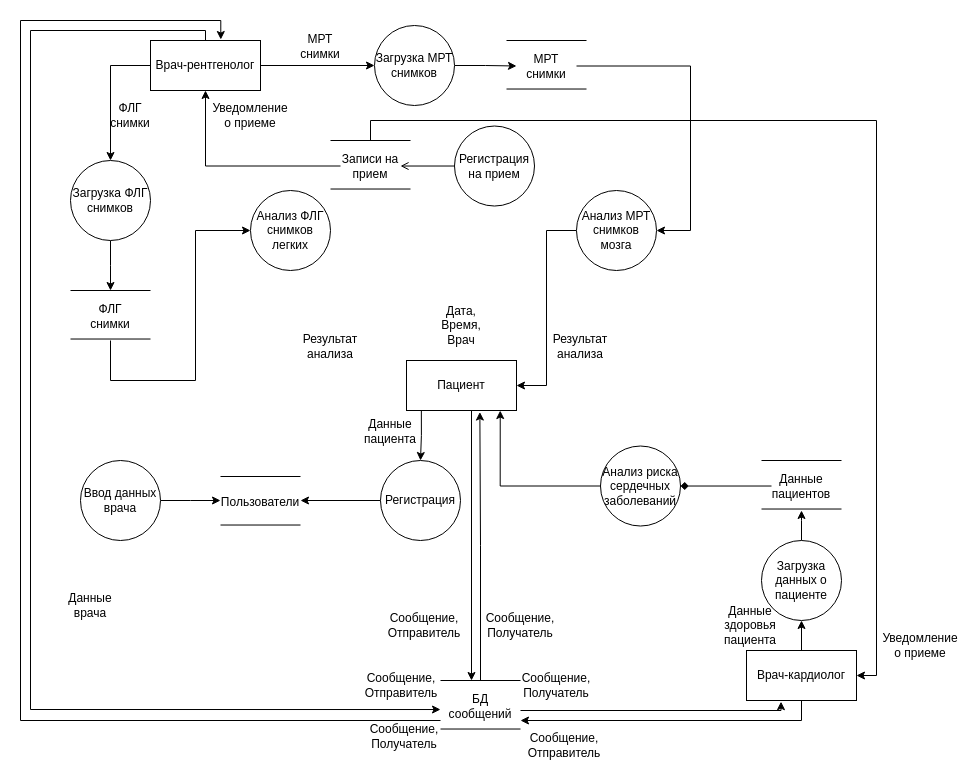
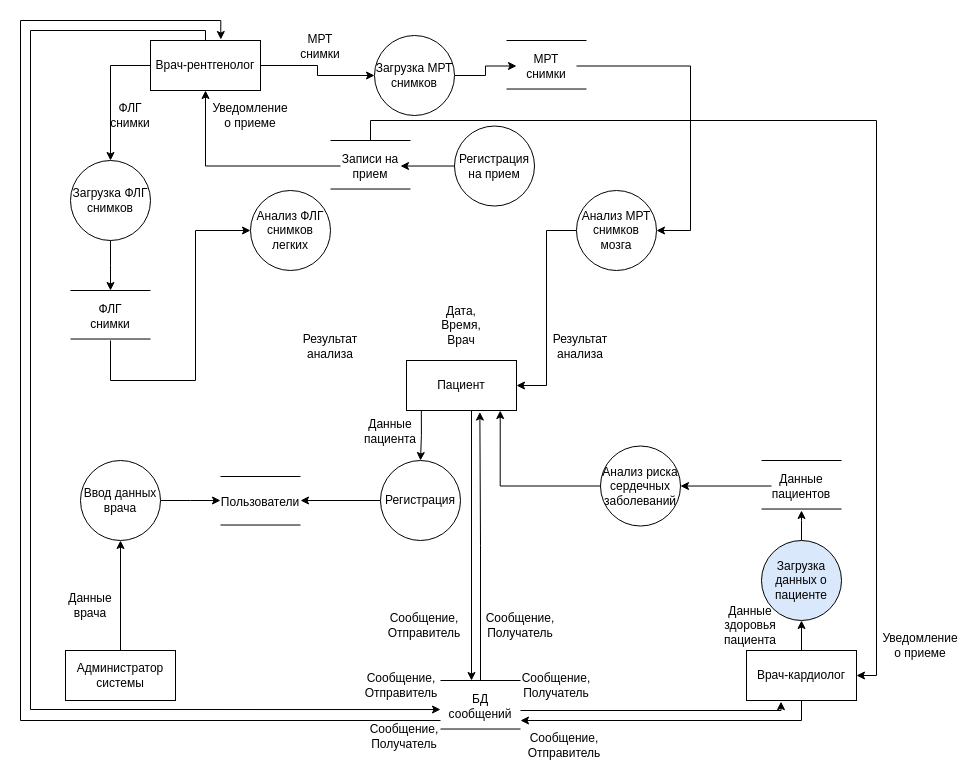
node "Загрузка МРТ снимков": moved (415, 66) -> (415, 76)
edge "Регистрация на прием" -> "Записи на прием": arrowhead open -> classic
edge "Данные пациентов" -> "Анализ риска сердечных заболеваний": arrowhead diamond -> classic
node "Загрузка данных о пациенте": fillcolor #ffffff -> #dae8fc
edge "Администратор системы" -> "Ввод данных врача": added
node "Администратор системы": added
